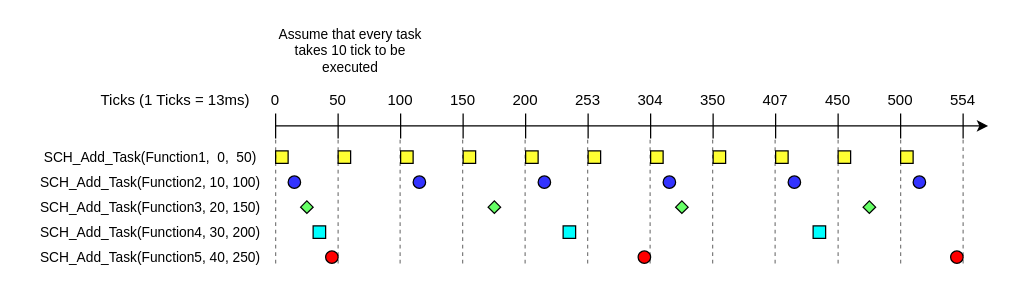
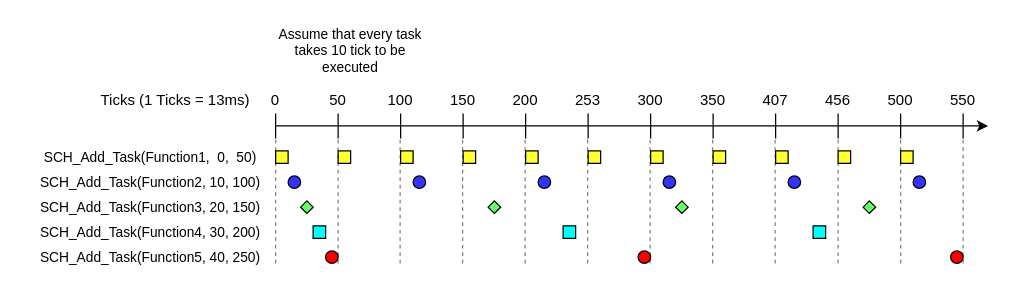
node "304": label "304" -> "300"
node "450": label "450" -> "456"
node "554": label "554" -> "550"
